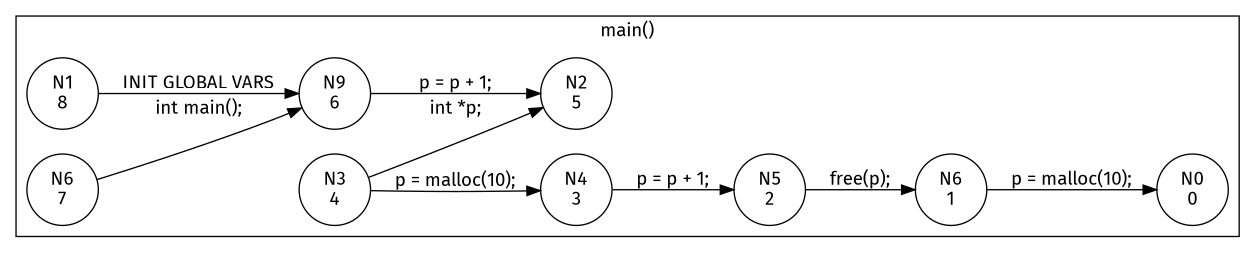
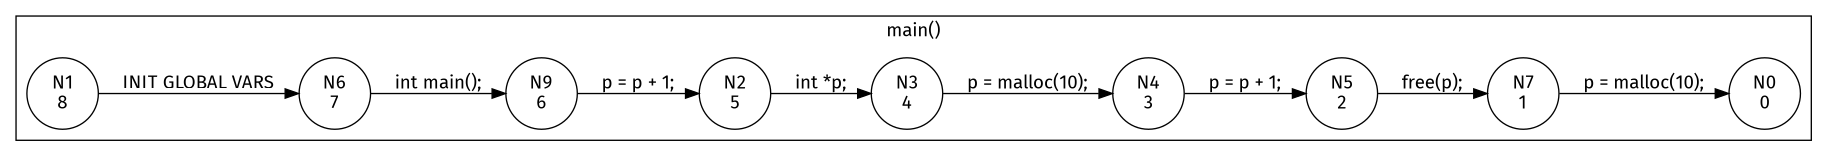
edge "N1 8" -> "N9 6": now "N1 8" -> "N6 7"
edge "N3 4" -> "N2 5": reversed
node "N6 1": label "N6 1" -> "N7 1"
